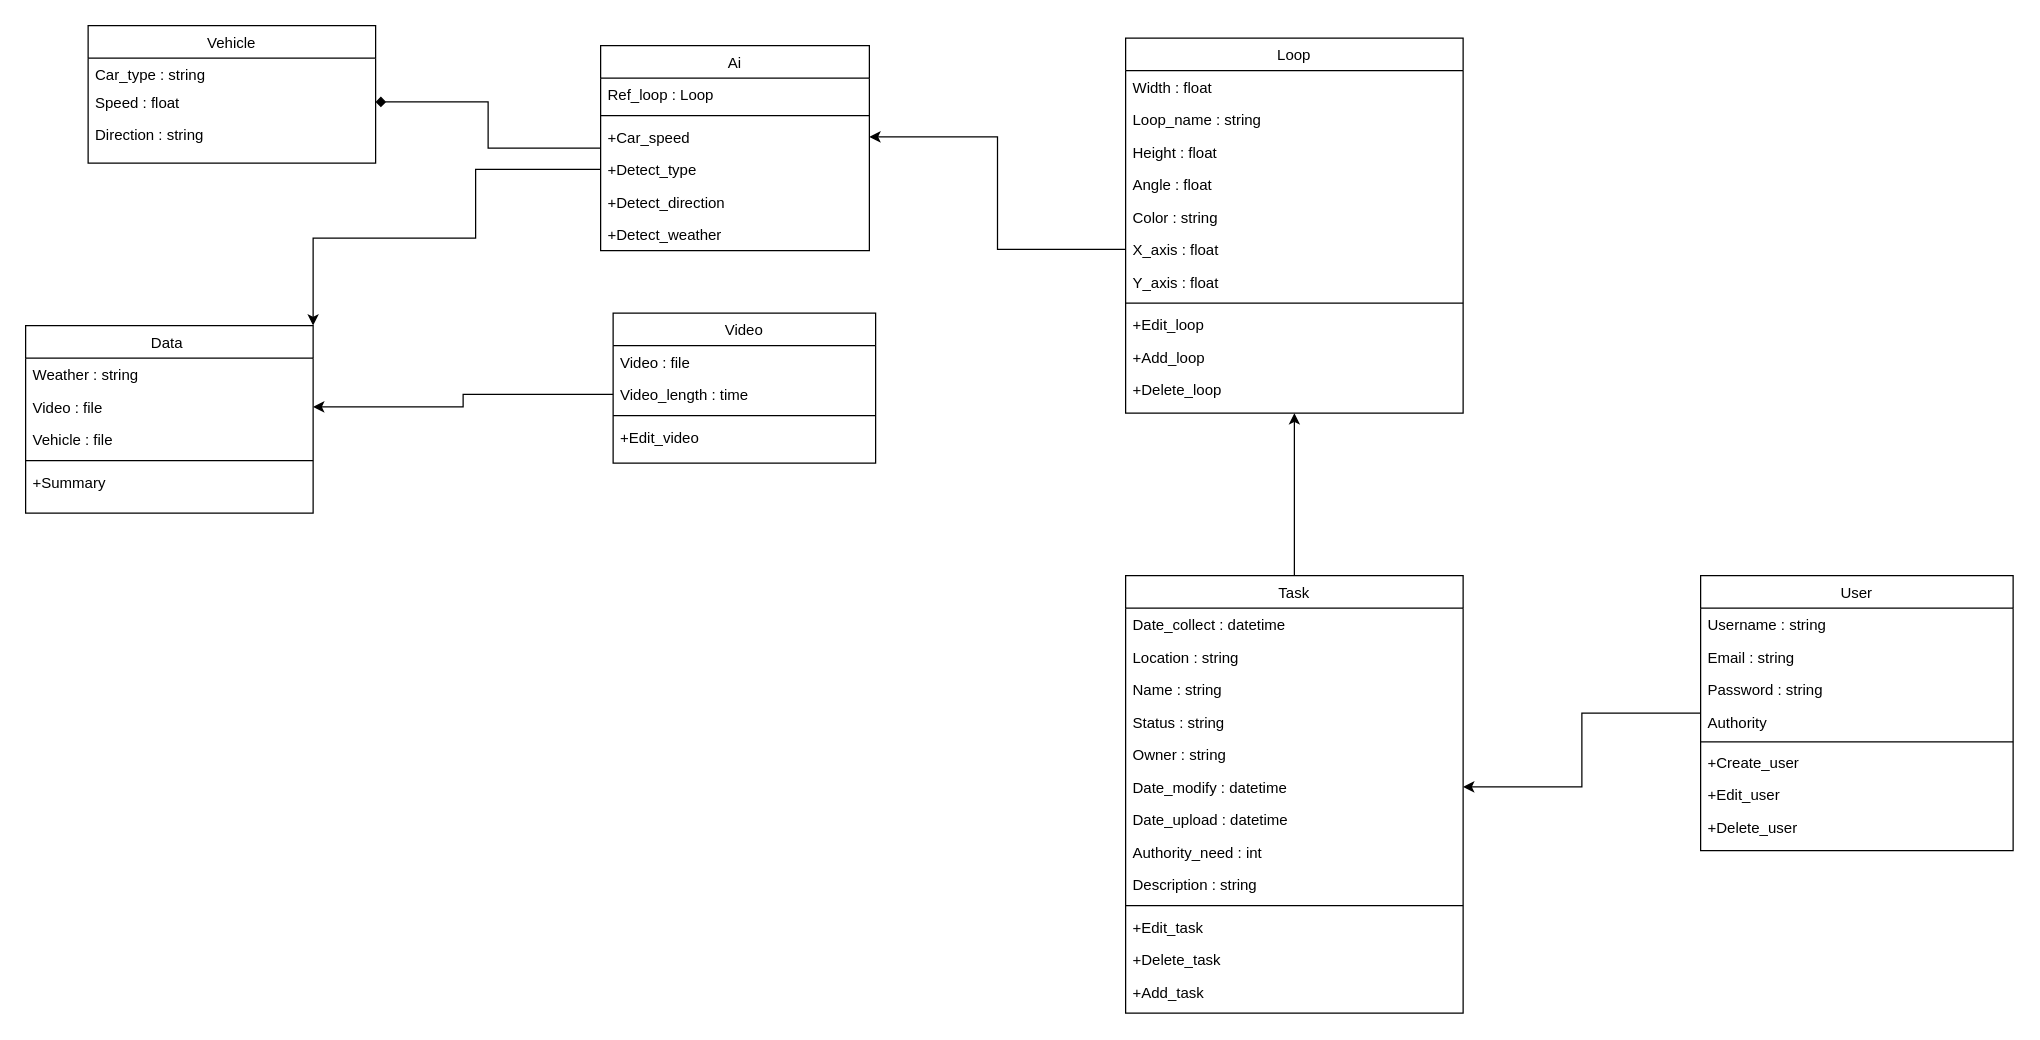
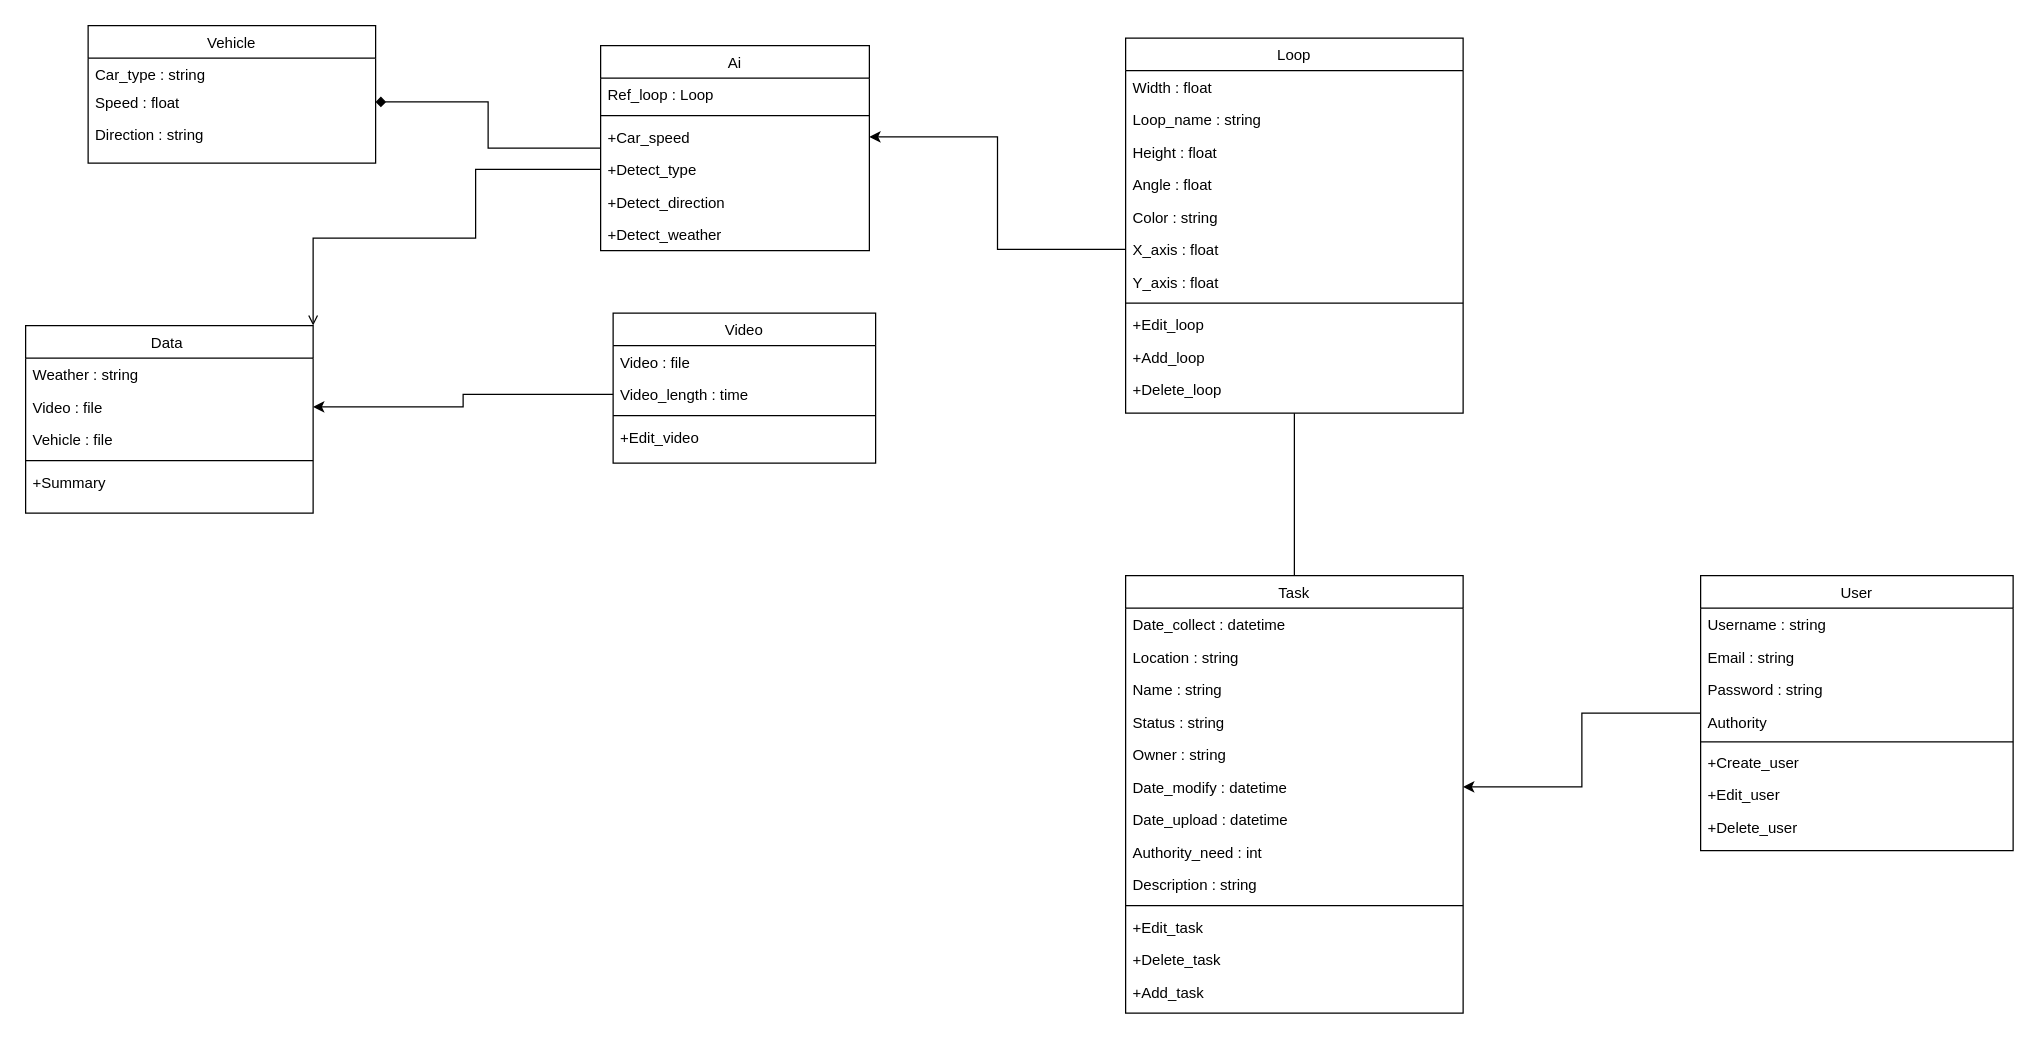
edge "+Detect_type" -> "Data": arrowhead classic -> open
edge "Task" -> "Loop": arrowhead classic -> none
